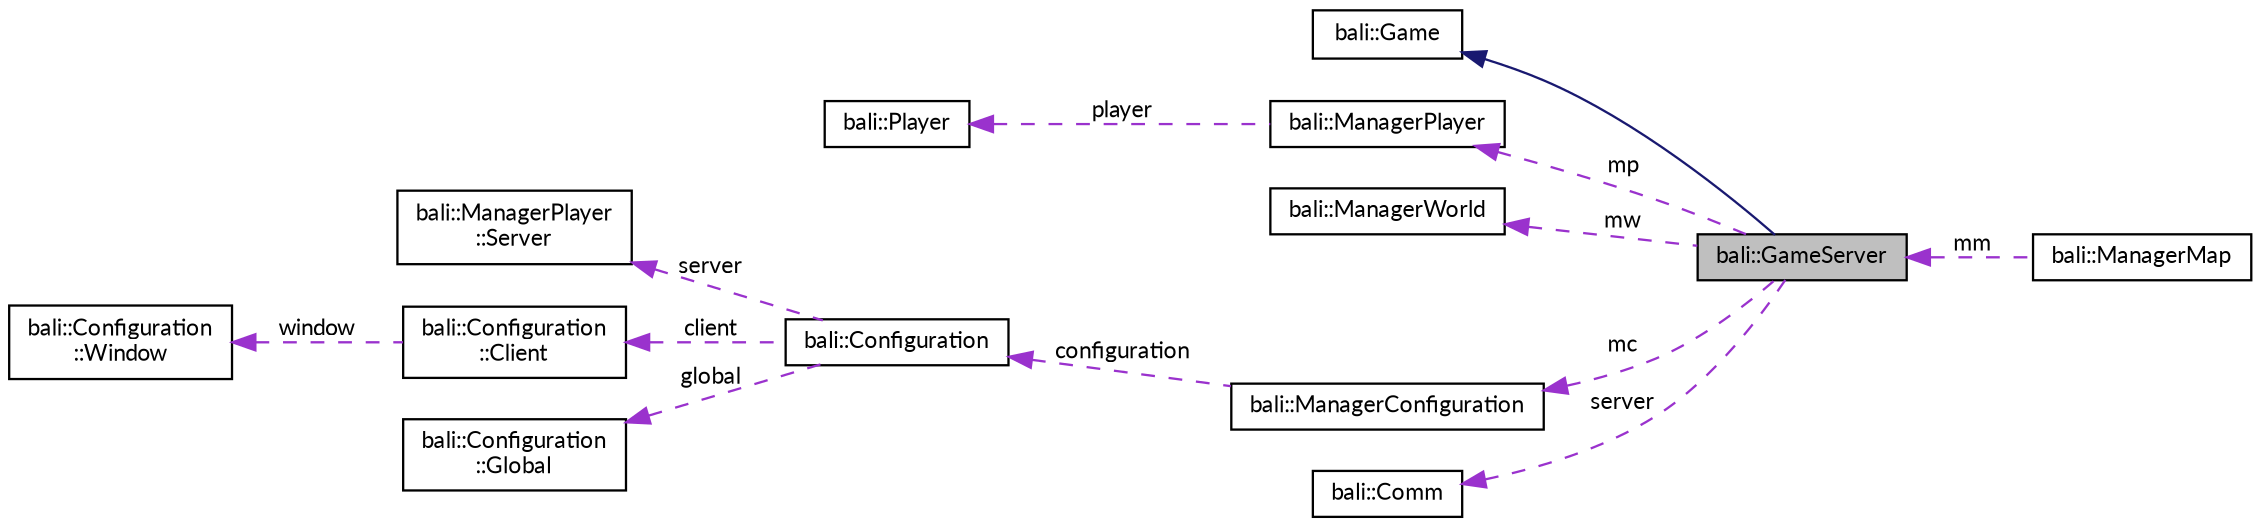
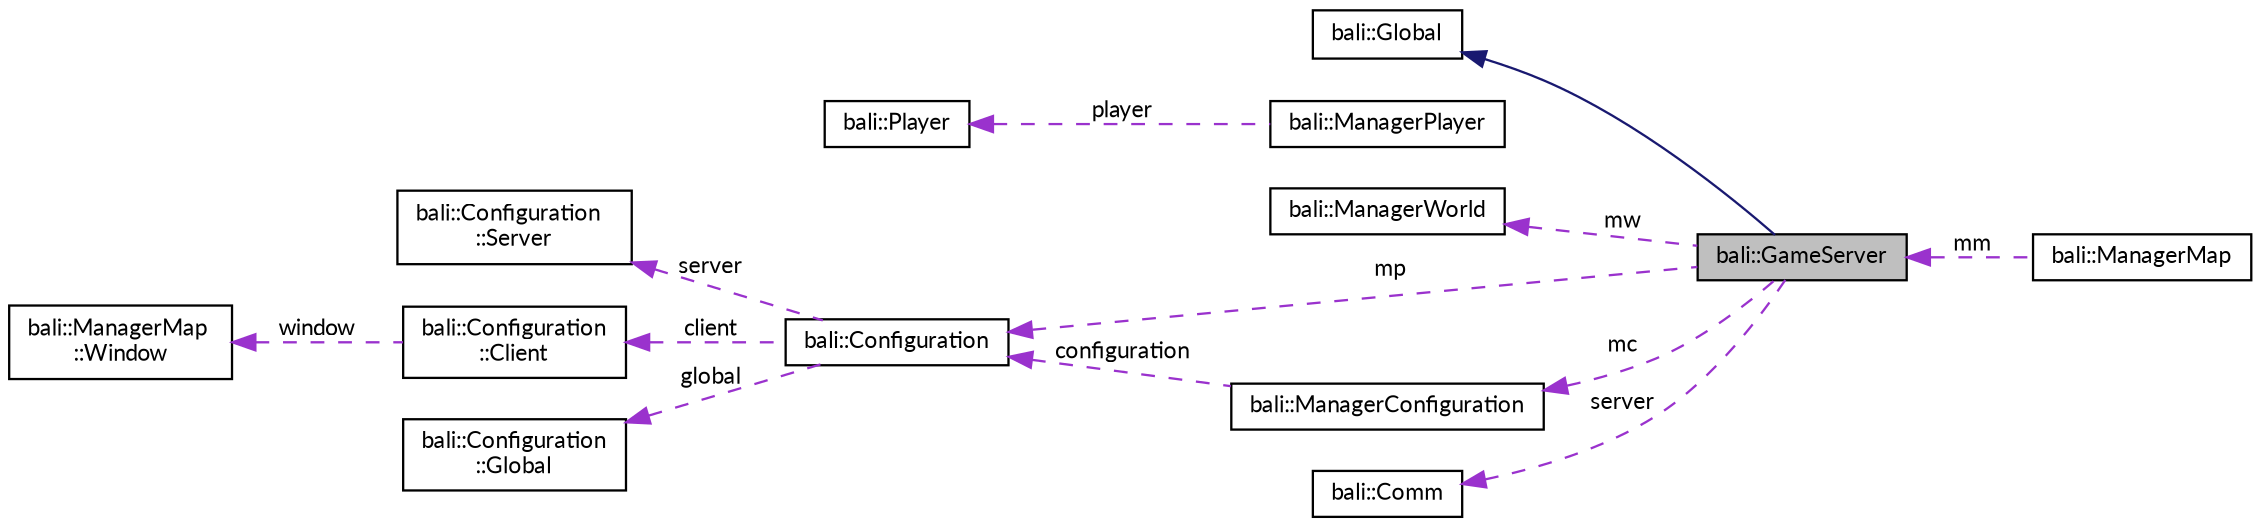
node "bali::Game": label "bali::Game" -> "bali::Global"
edge "bali::GameServer" -> "bali::ManagerPlayer": now "bali::GameServer" -> "bali::Configuration"
node "bali::ManagerPlayer ::Server": label "bali::ManagerPlayer ::Server" -> "bali::Configuration ::Server"
node "bali::Configuration ::Window": label "bali::Configuration ::Window" -> "bali::ManagerMap ::Window"
